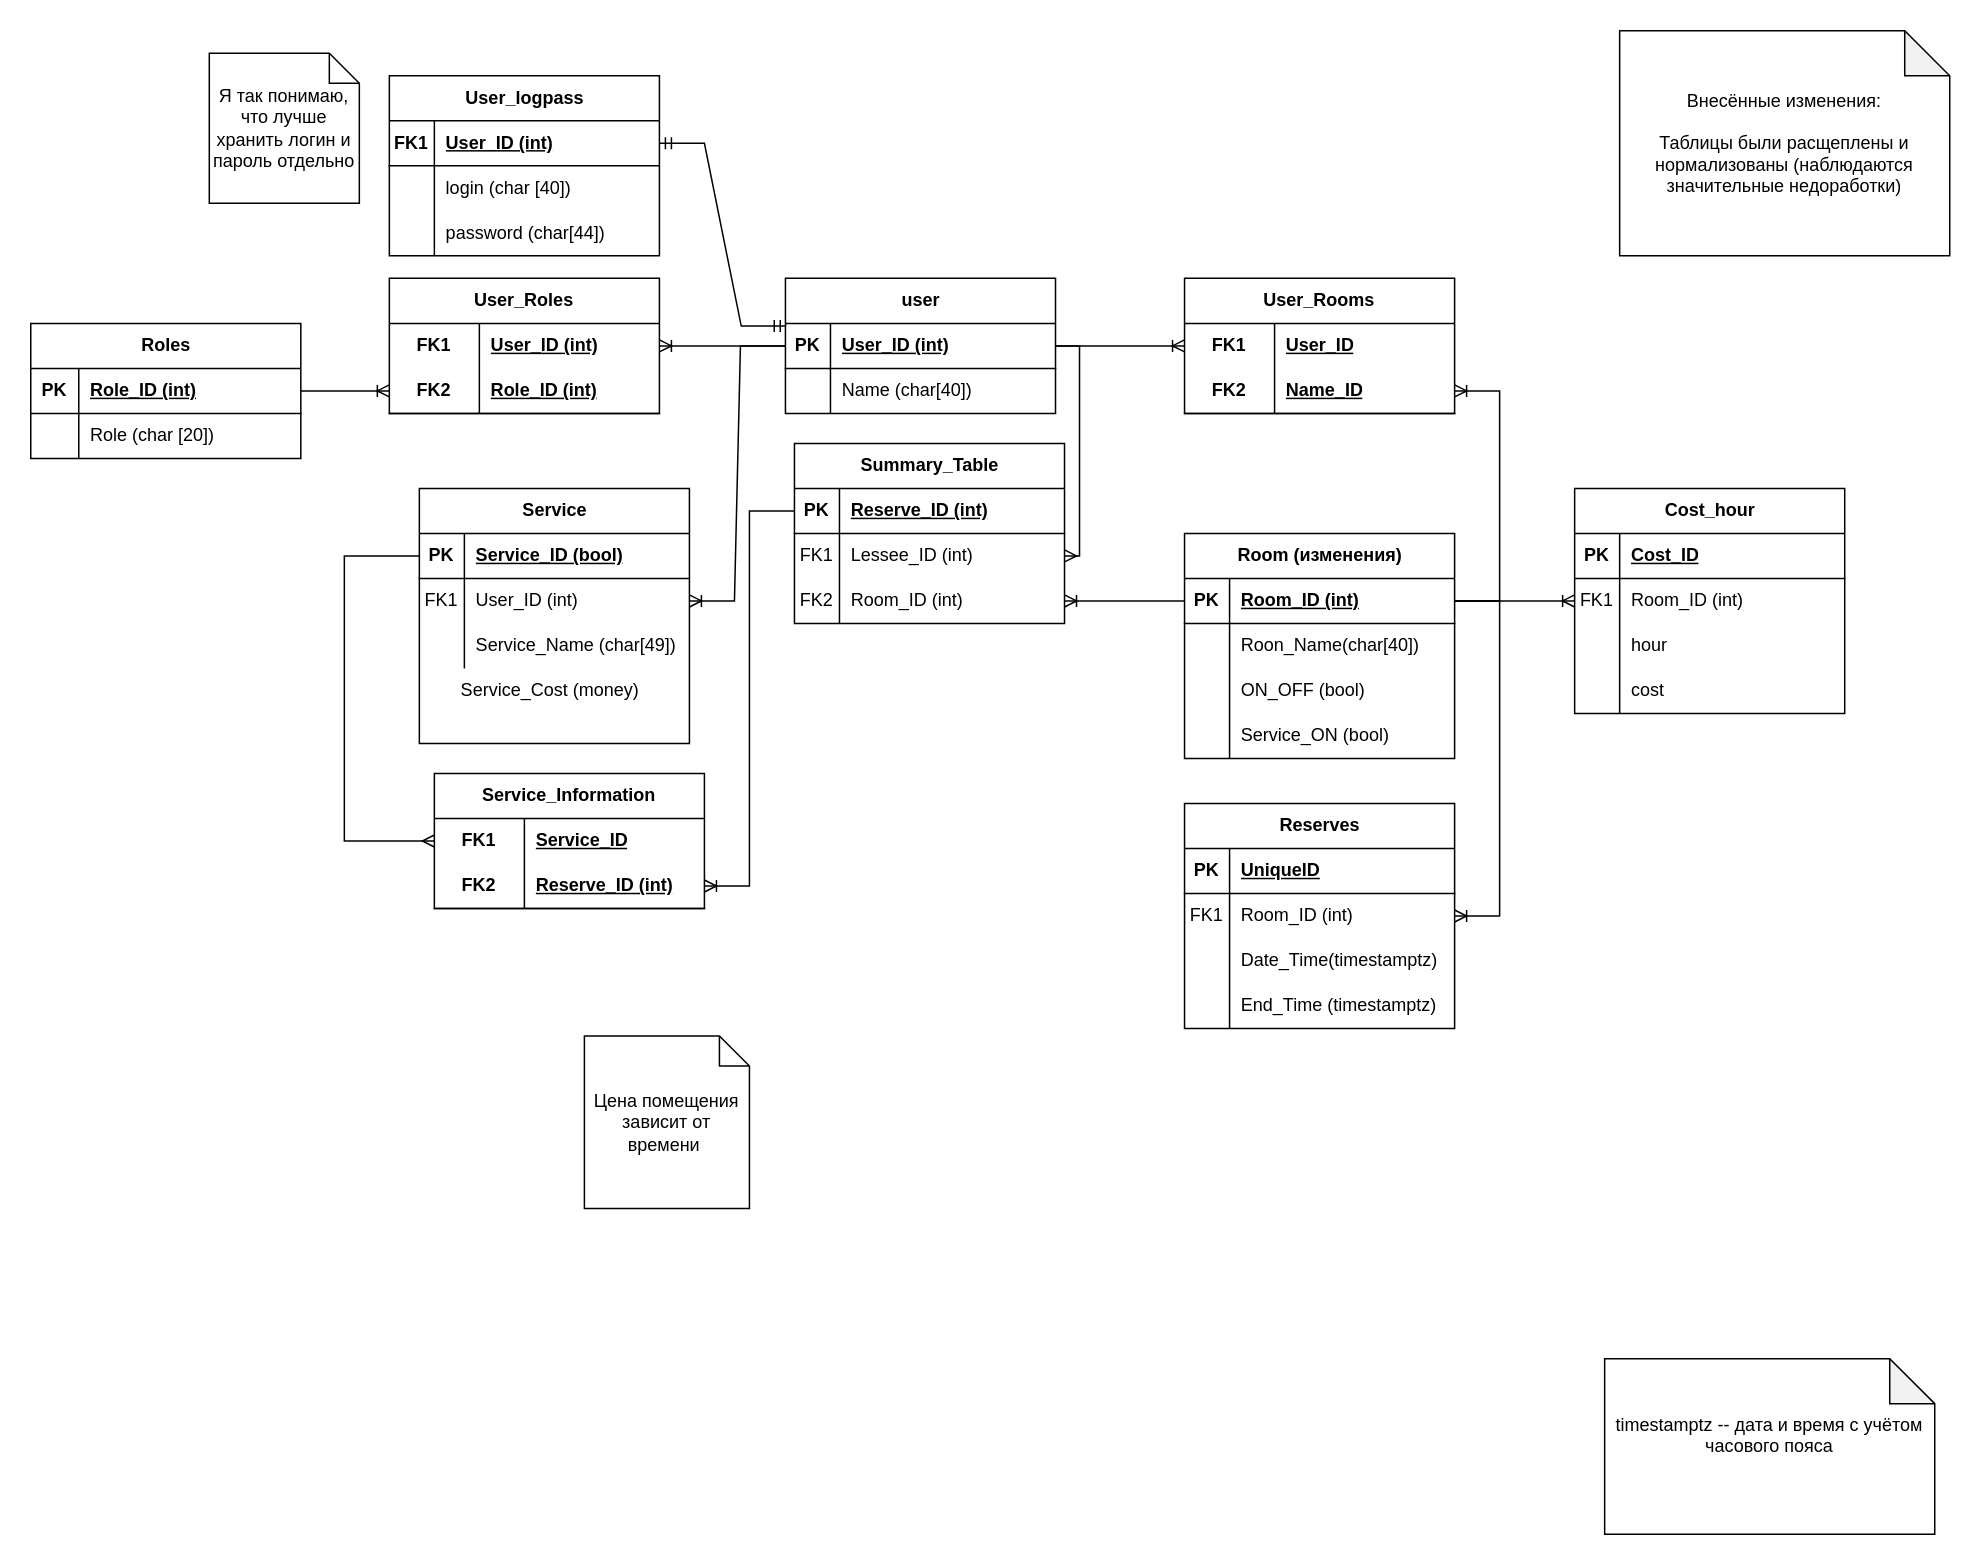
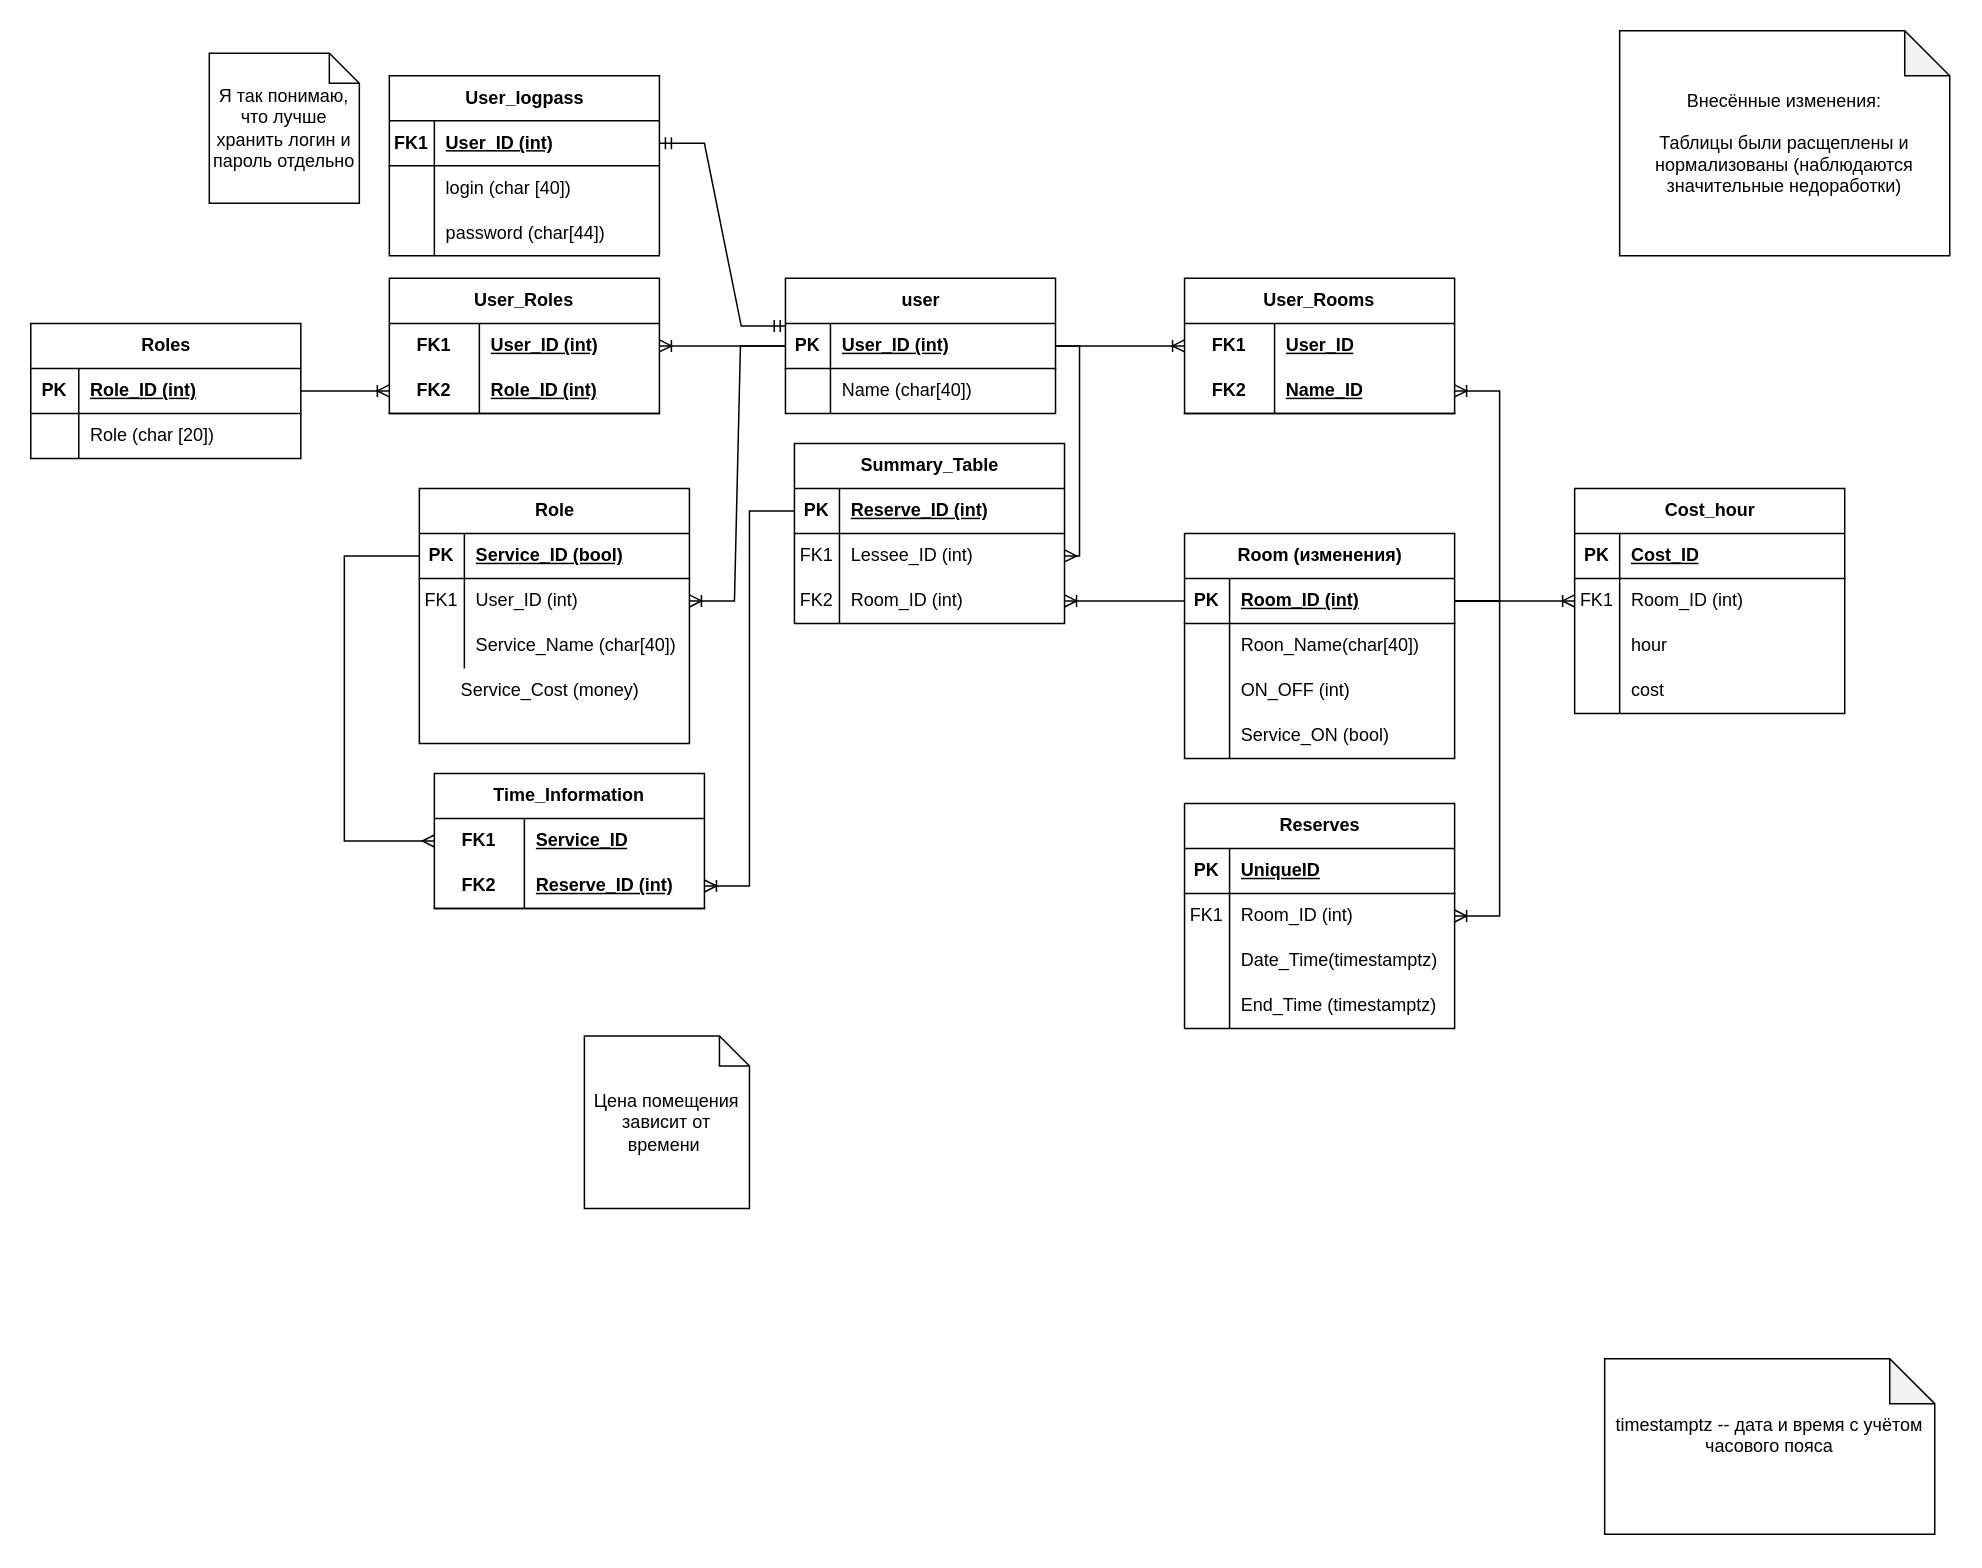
node "Service": label "Service" -> "Role"
node "Service_Name (char[49])": label "Service_Name (char[49])" -> "Service_Name (char[40])"
node "ON_OFF (bool)": label "ON_OFF (bool)" -> "ON_OFF (int)"
node "Service_Information": label "Service_Information" -> "Time_Information"
